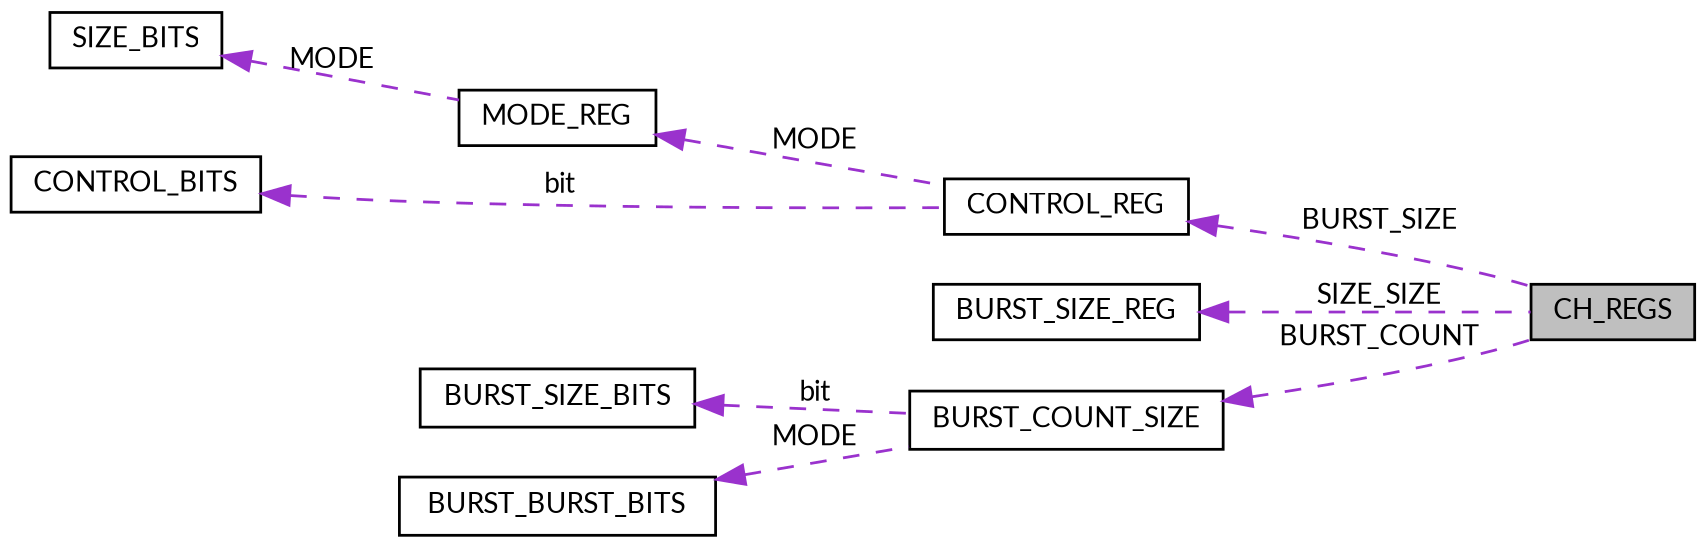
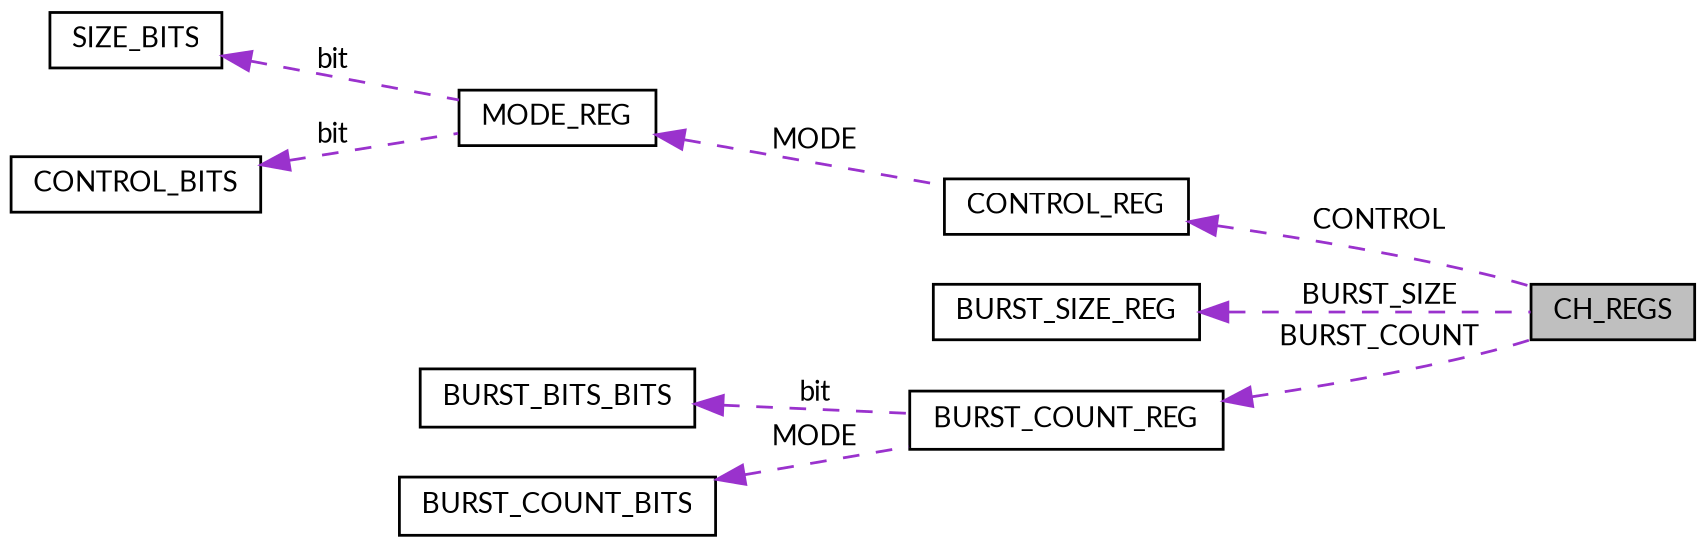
edge "MODE_REG" -> "SIZE_BITS": label " MODE" -> " bit"
edge "CONTROL_REG" -> "CONTROL_BITS": now "MODE_REG" -> "CONTROL_BITS"
edge "CH_REGS" -> "CONTROL_REG": label " BURST_SIZE" -> " CONTROL"
edge "CH_REGS" -> "BURST_SIZE_REG": label " SIZE_SIZE" -> " BURST_SIZE"
node "BURST_SIZE_BITS": label "BURST_SIZE_BITS" -> "BURST_BITS_BITS"
node "BURST_COUNT_SIZE": label "BURST_COUNT_SIZE" -> "BURST_COUNT_REG"
node "BURST_BURST_BITS": label "BURST_BURST_BITS" -> "BURST_COUNT_BITS"
